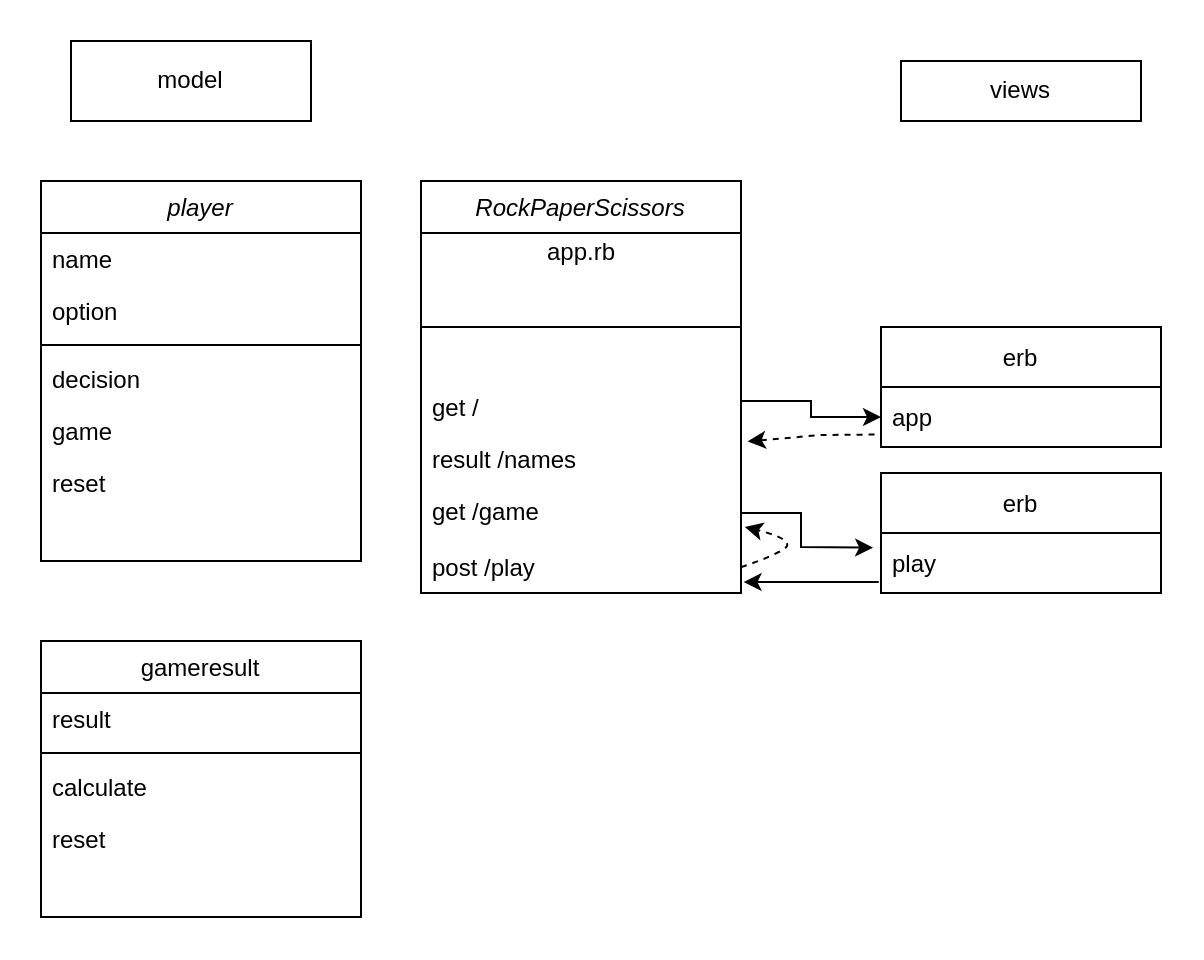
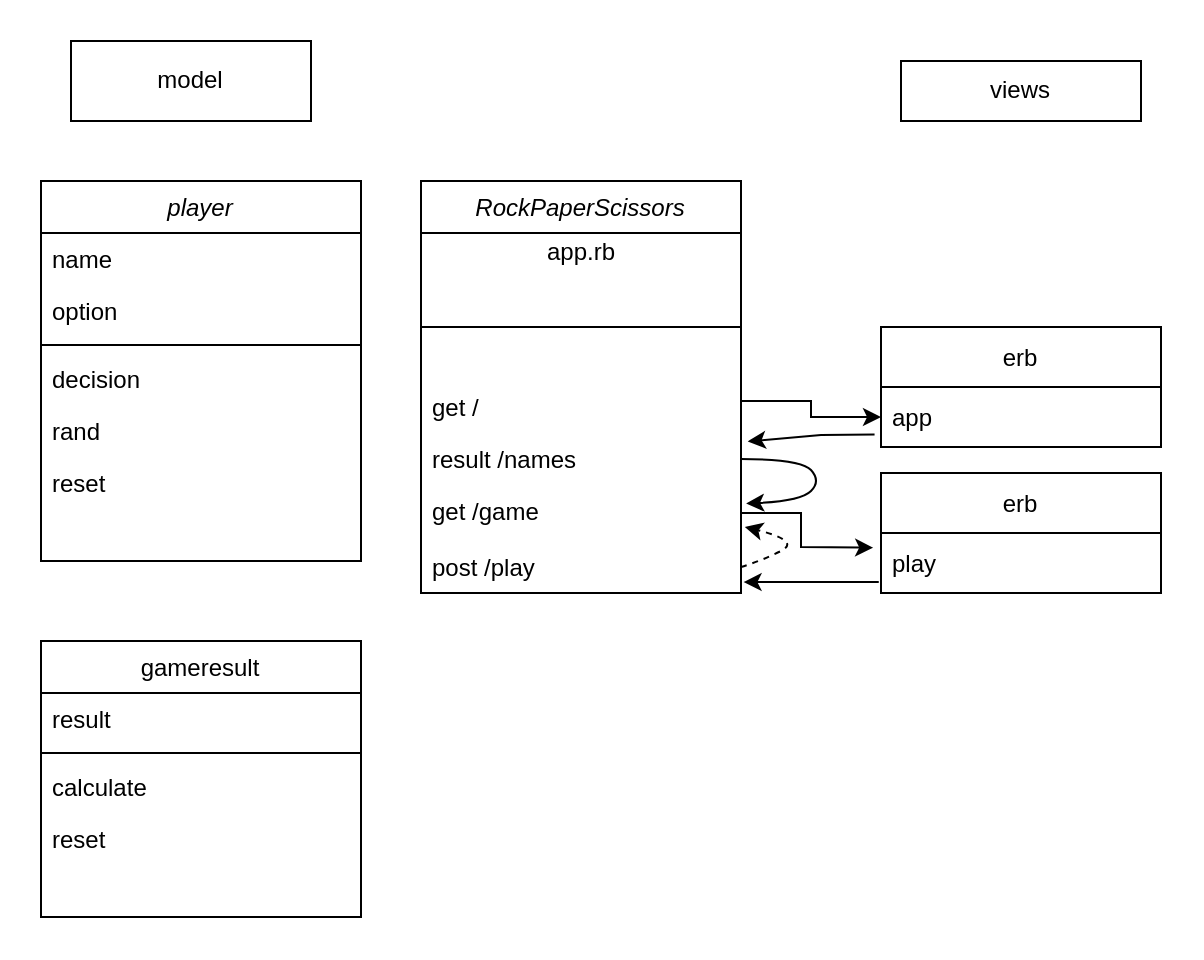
node "game": label "game" -> "rand"
edge "app" -> "result /names": style dashed -> solid
edge "result /names" -> "get /game": added
